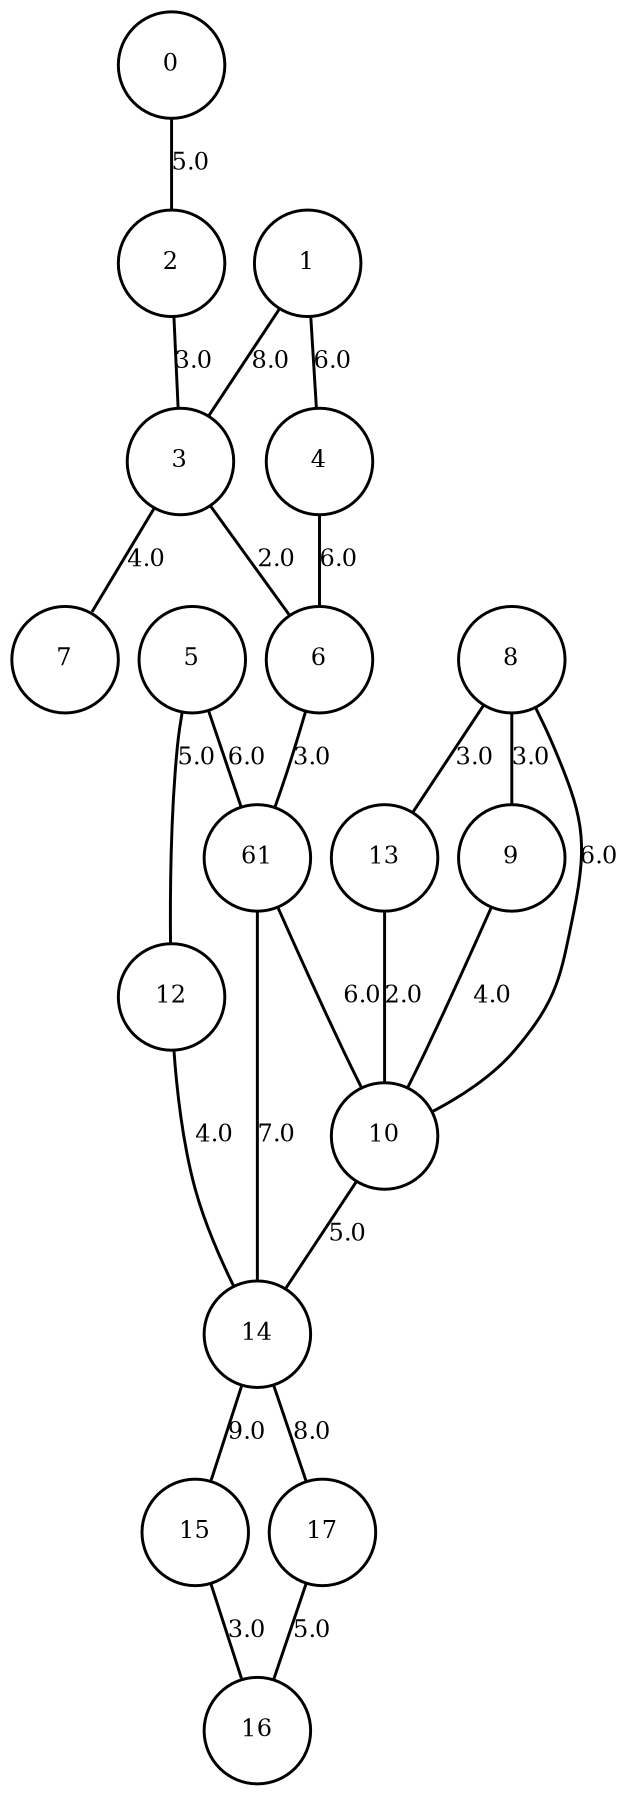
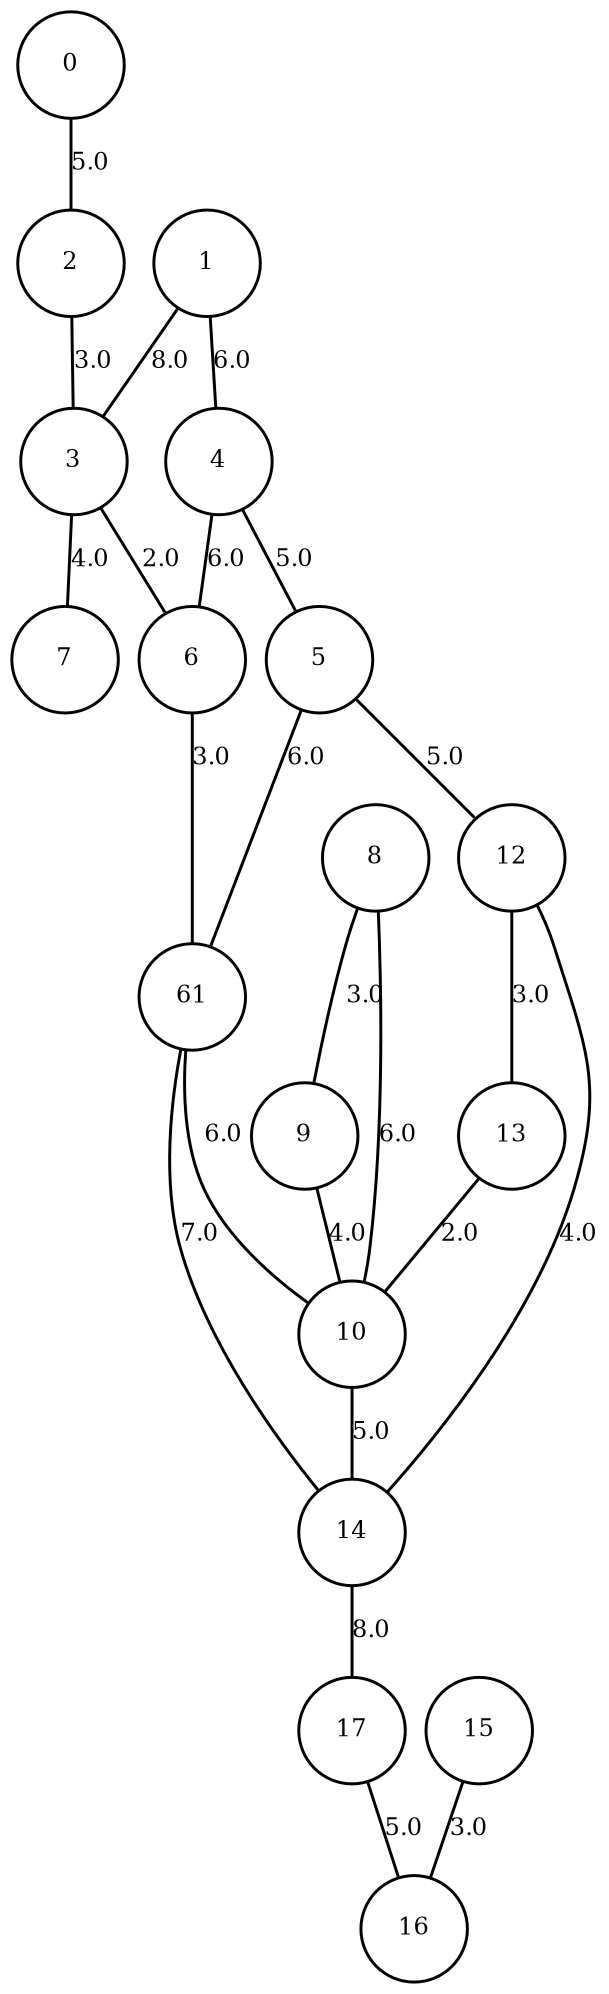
edge "4" -- "5": added, label "5.0"
edge "8" -- "13": now "12" -- "13"
edge "14" -- "15": removed, label "9.0"
